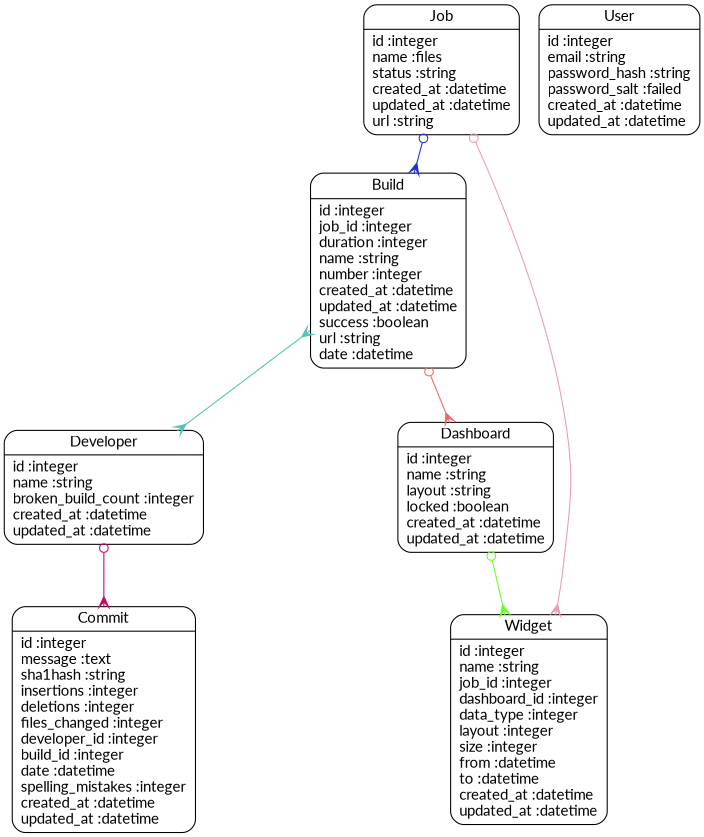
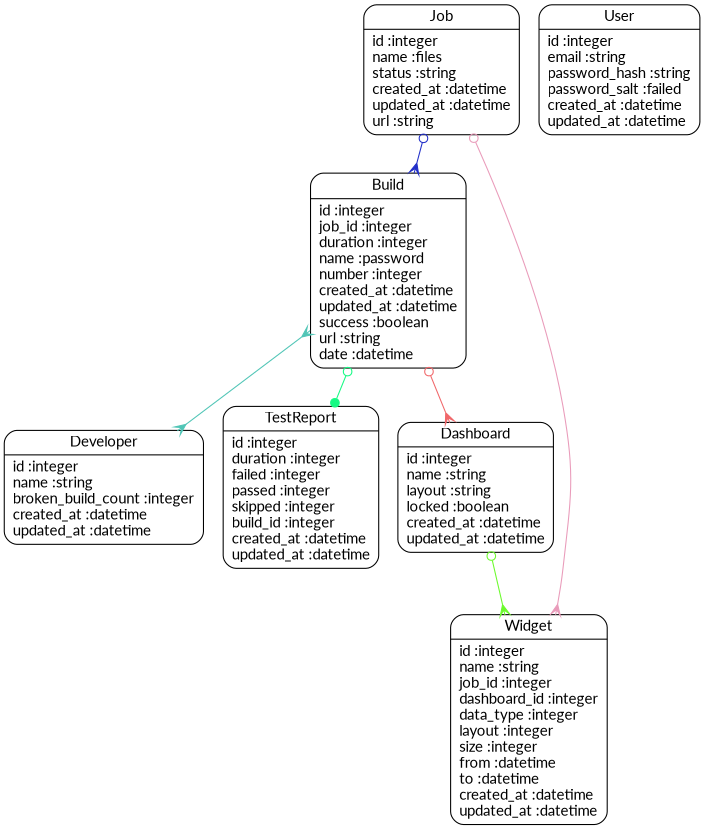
node "Build": text "name :string" -> "name :password"
node "TestReport": added
node "Commit": removed
